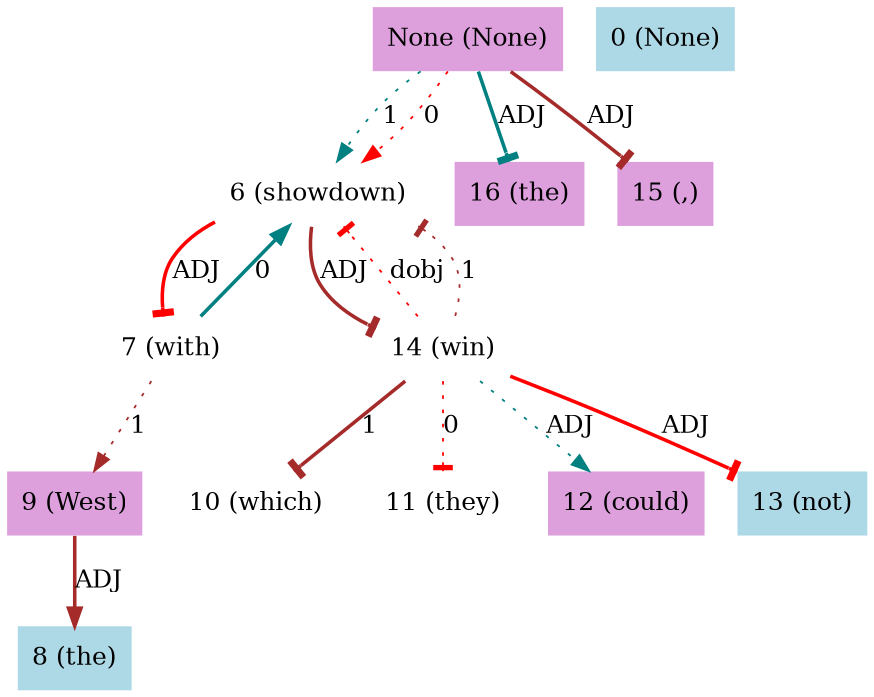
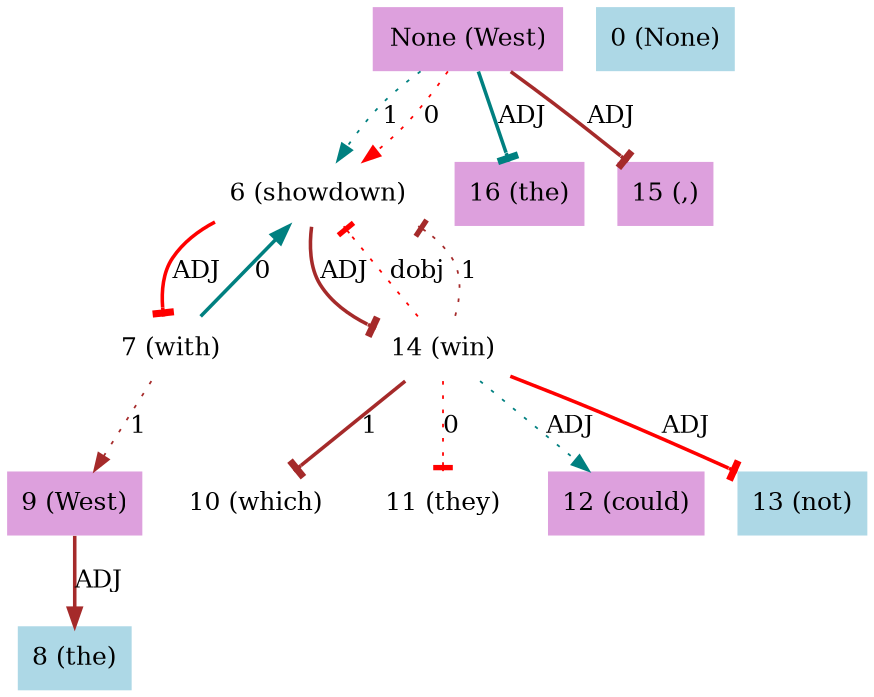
node "None (None)": label "None (None)" -> "None (West)"
